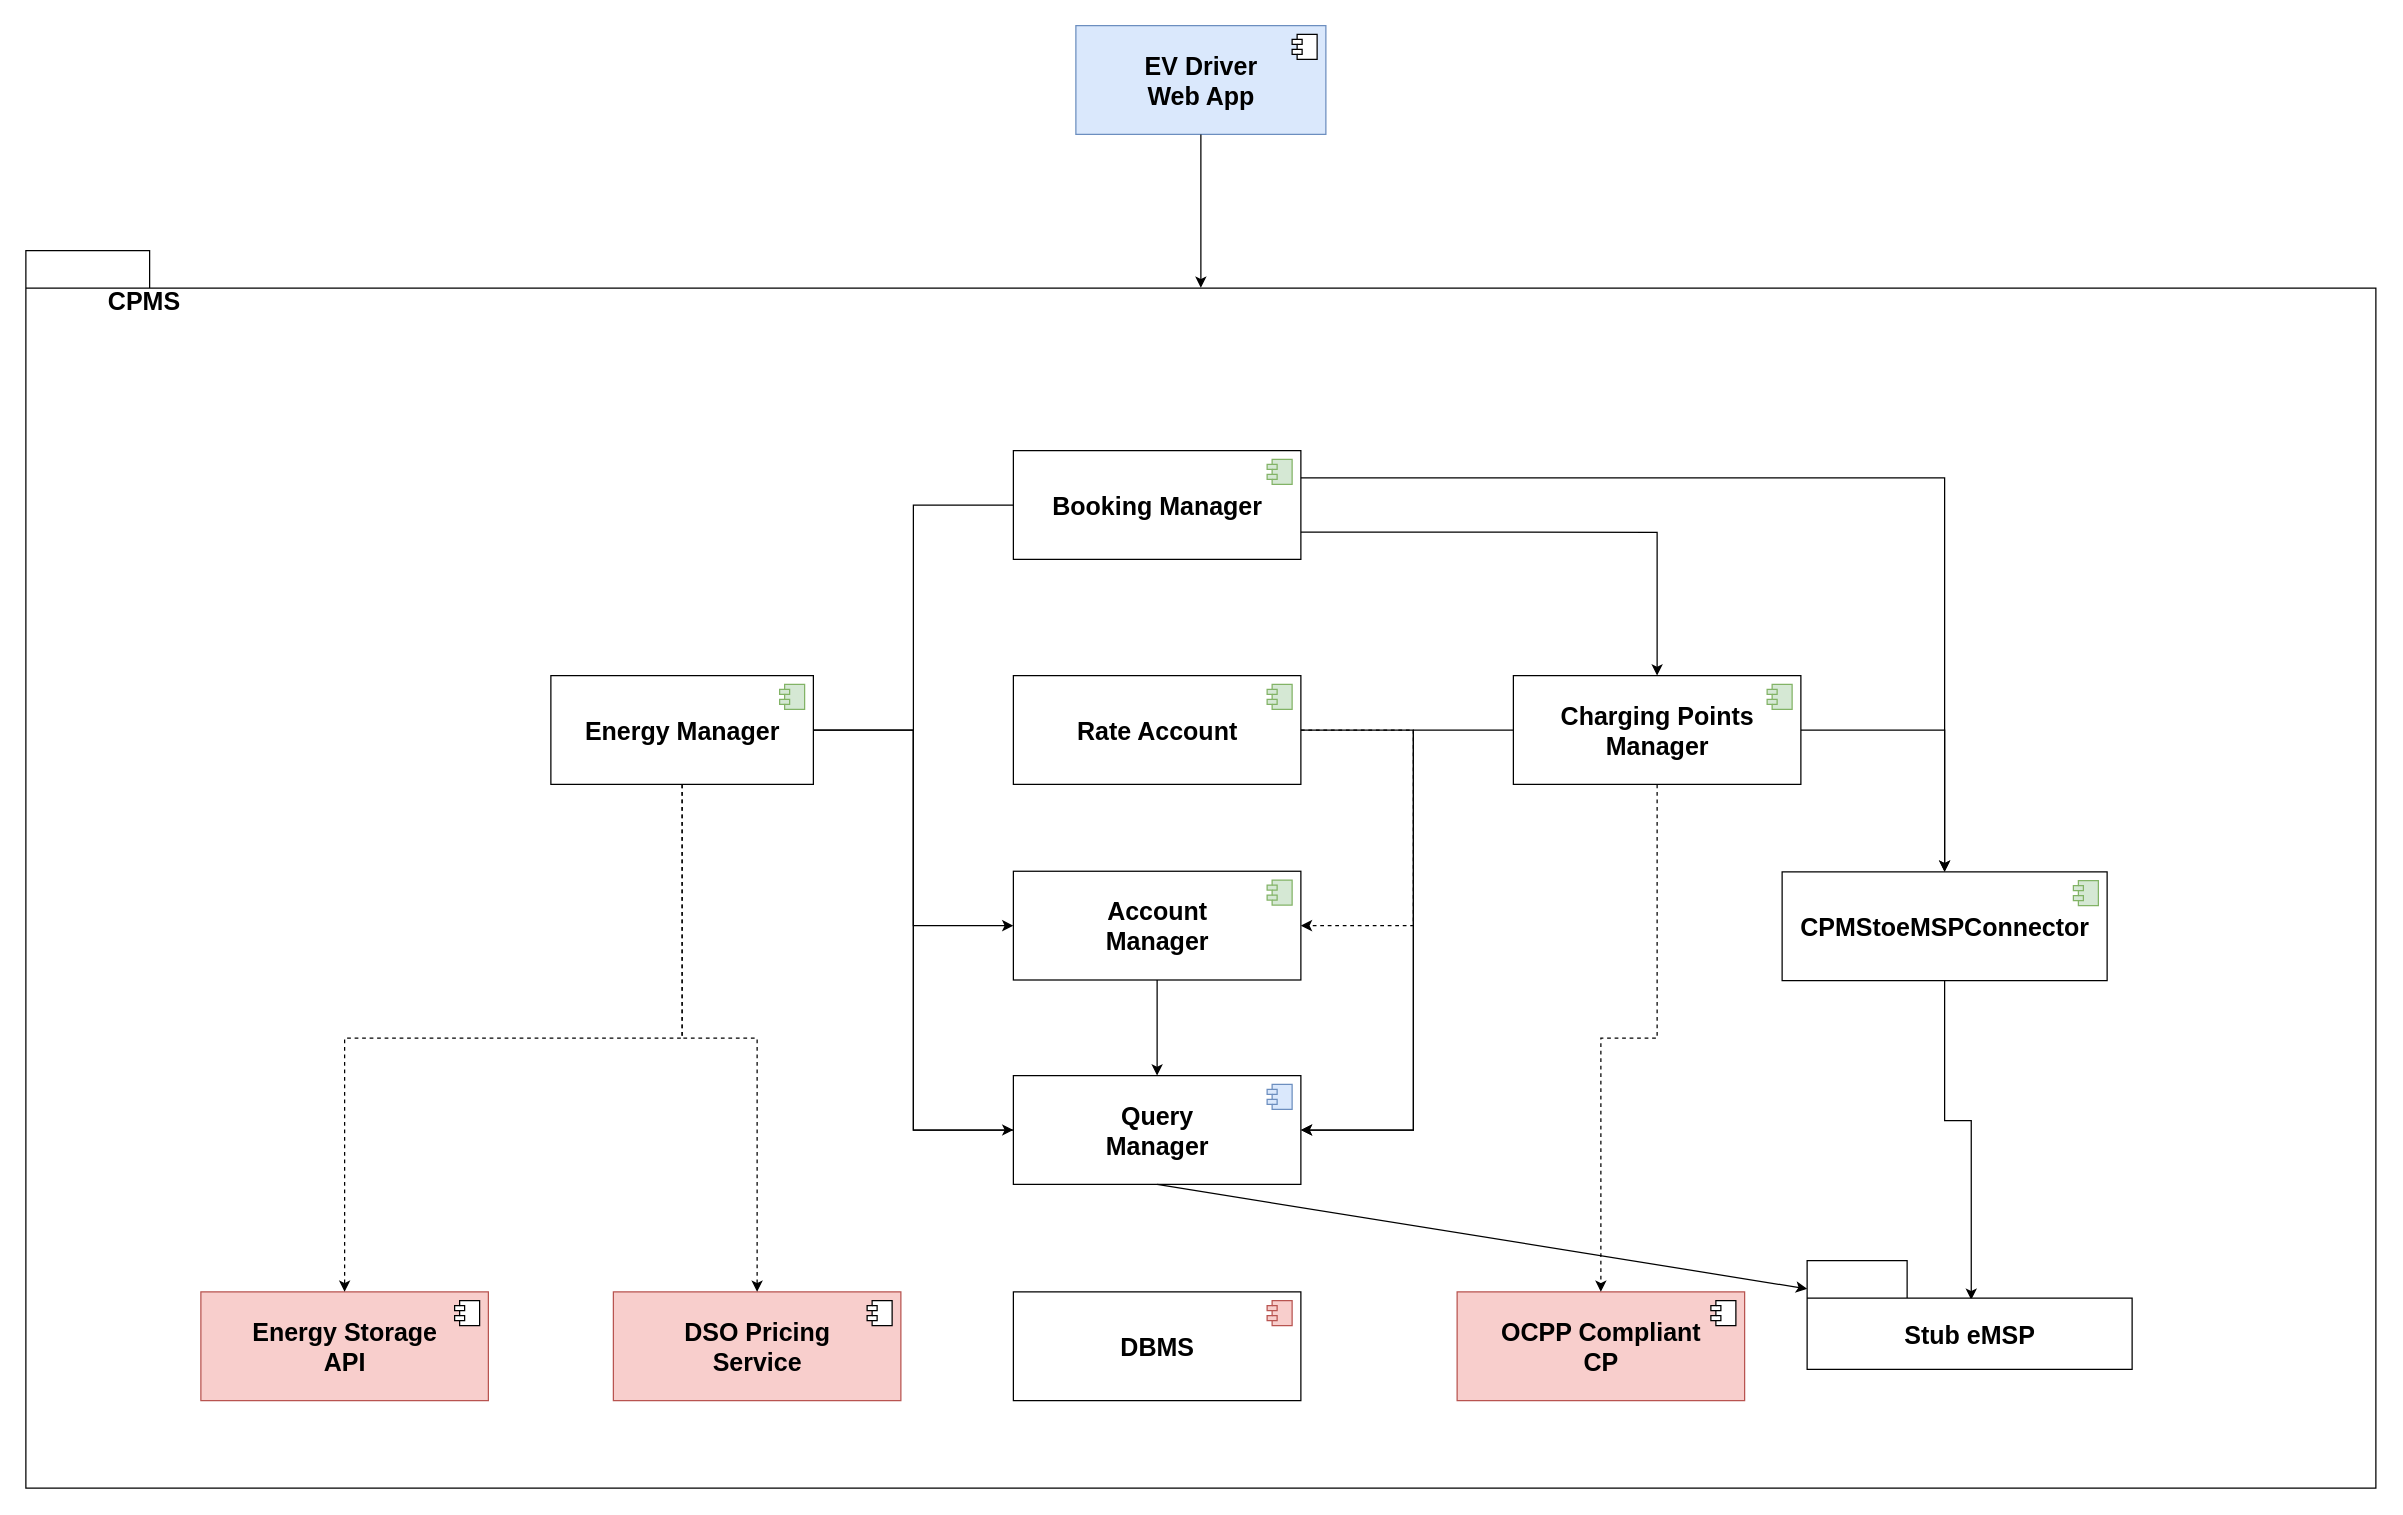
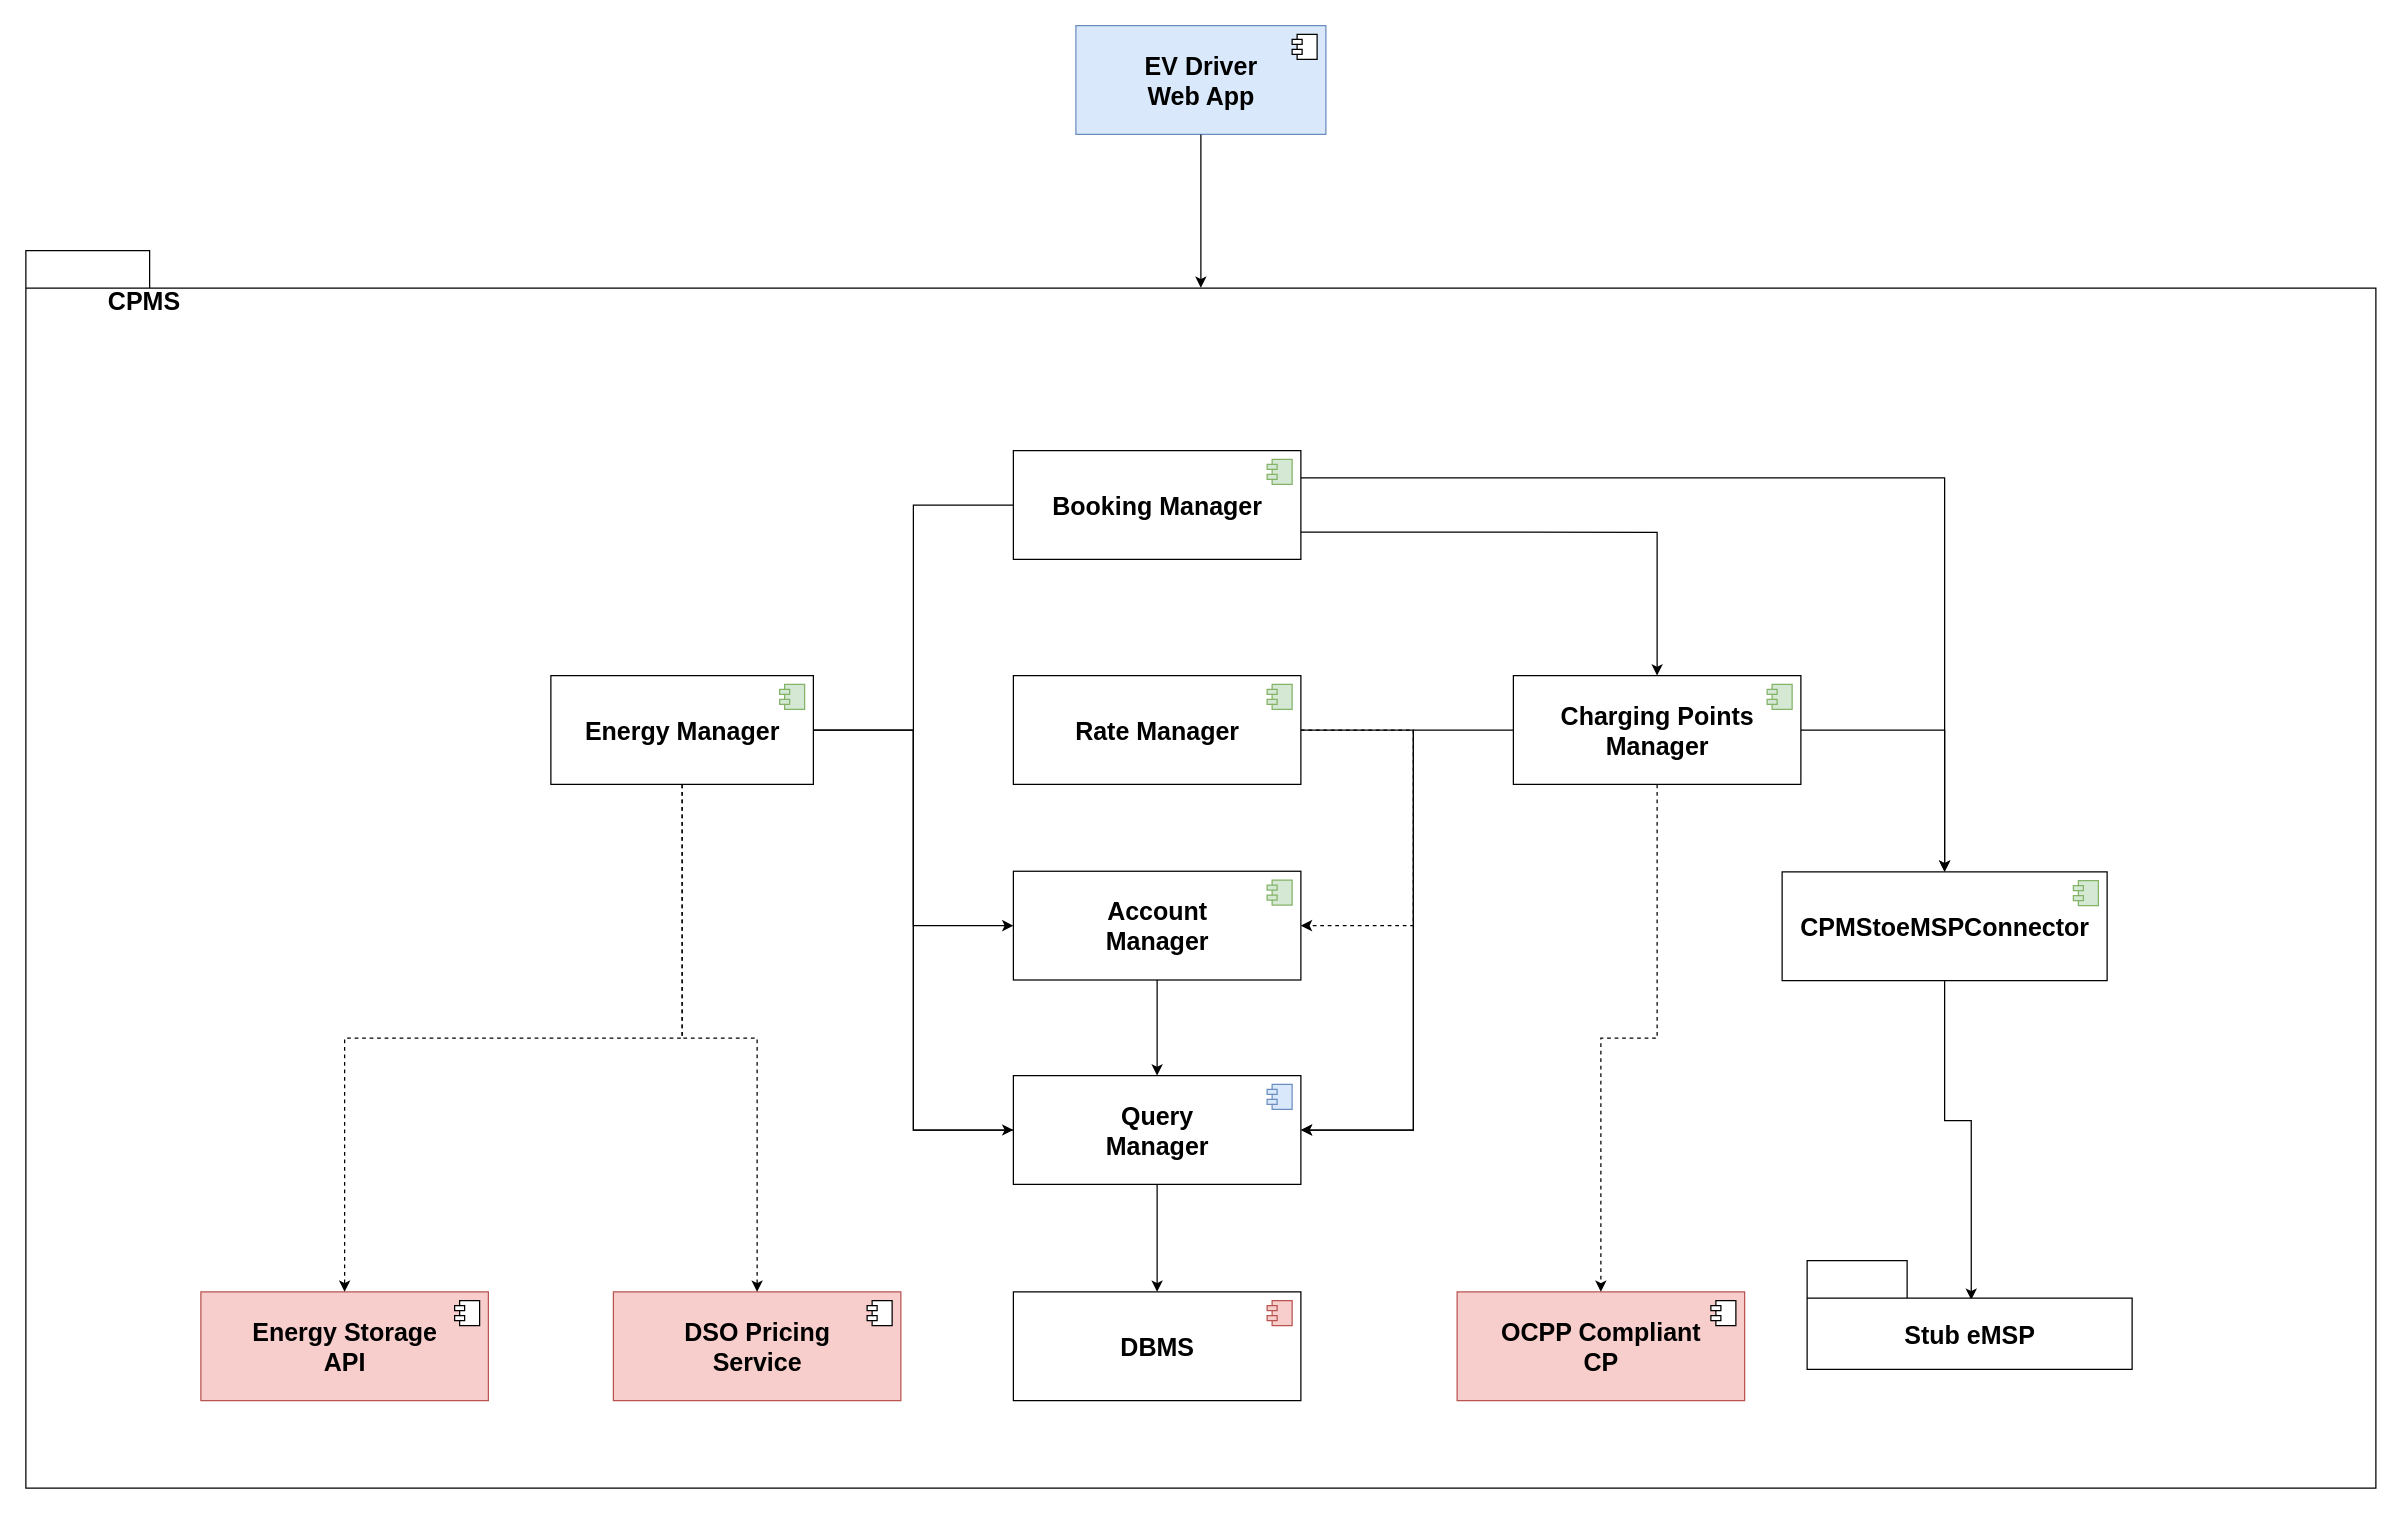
node "Rate Account": label "Rate Account" -> "Rate Manager"
edge "Query Manager" -> "Stub eMSP": now "Query Manager" -> "DBMS"
